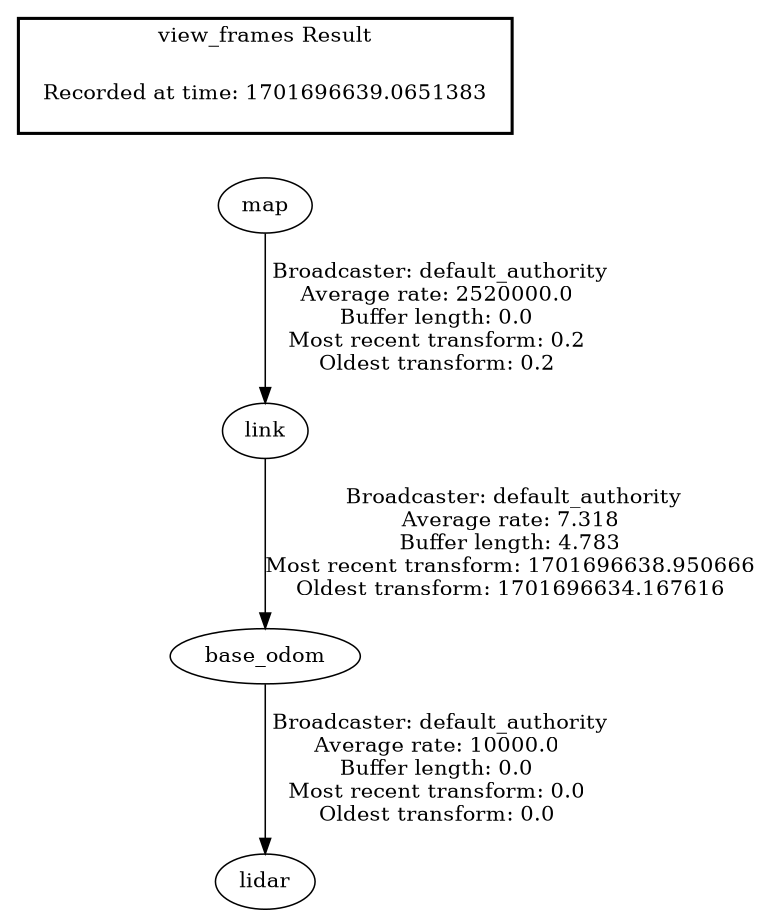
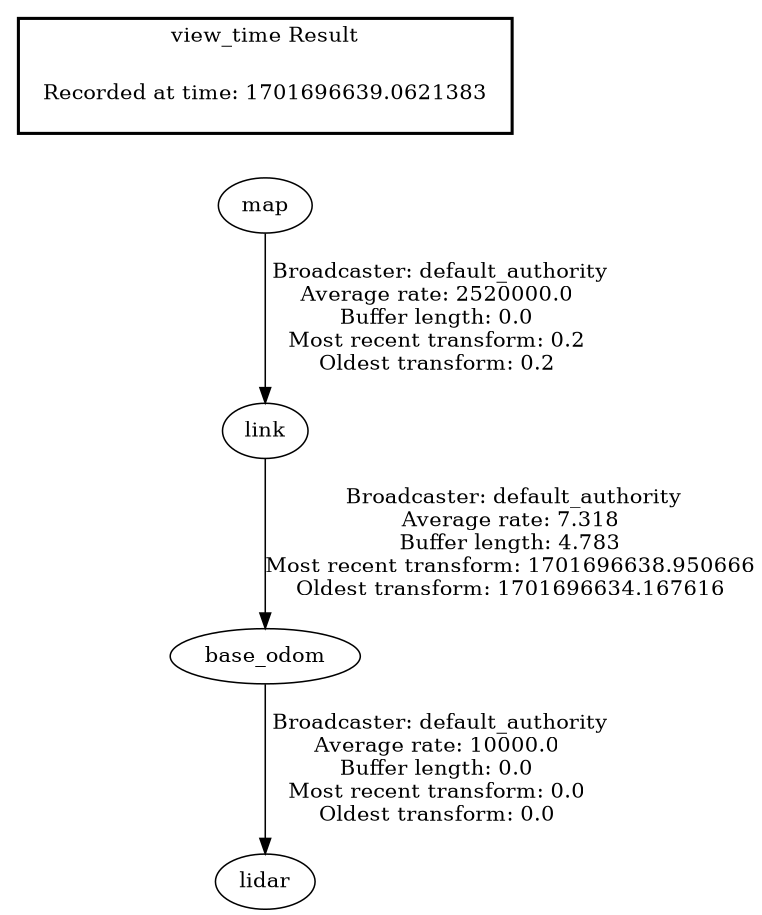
cluster "view_frames Result": label "view_frames Result" -> "view_time Result"
node "Recorded at time: 1701696639.0651383": label "Recorded at time: 1701696639.0651383" -> "Recorded at time: 1701696639.0621383"
